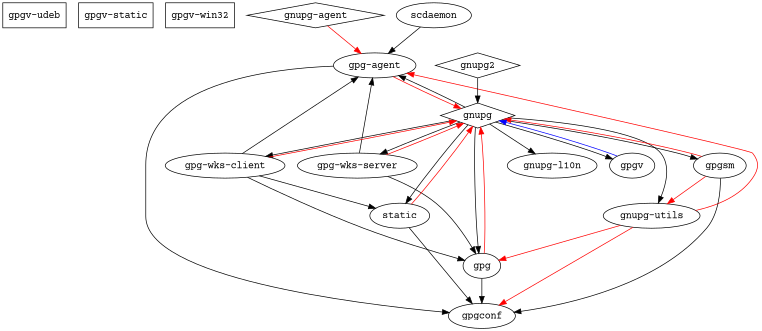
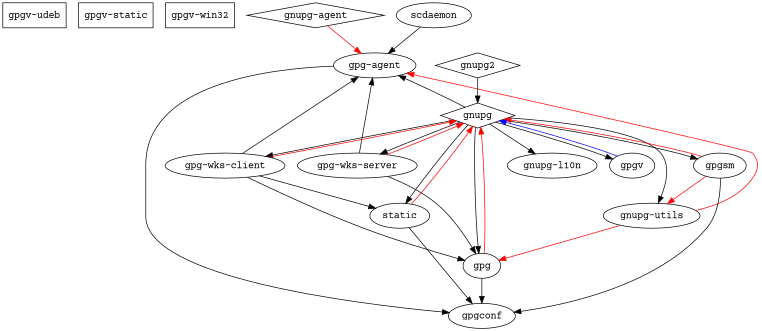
edge "gpg-agent" -> "gnupg": removed
edge "gnupg-utils" -> "gpgconf": removed
